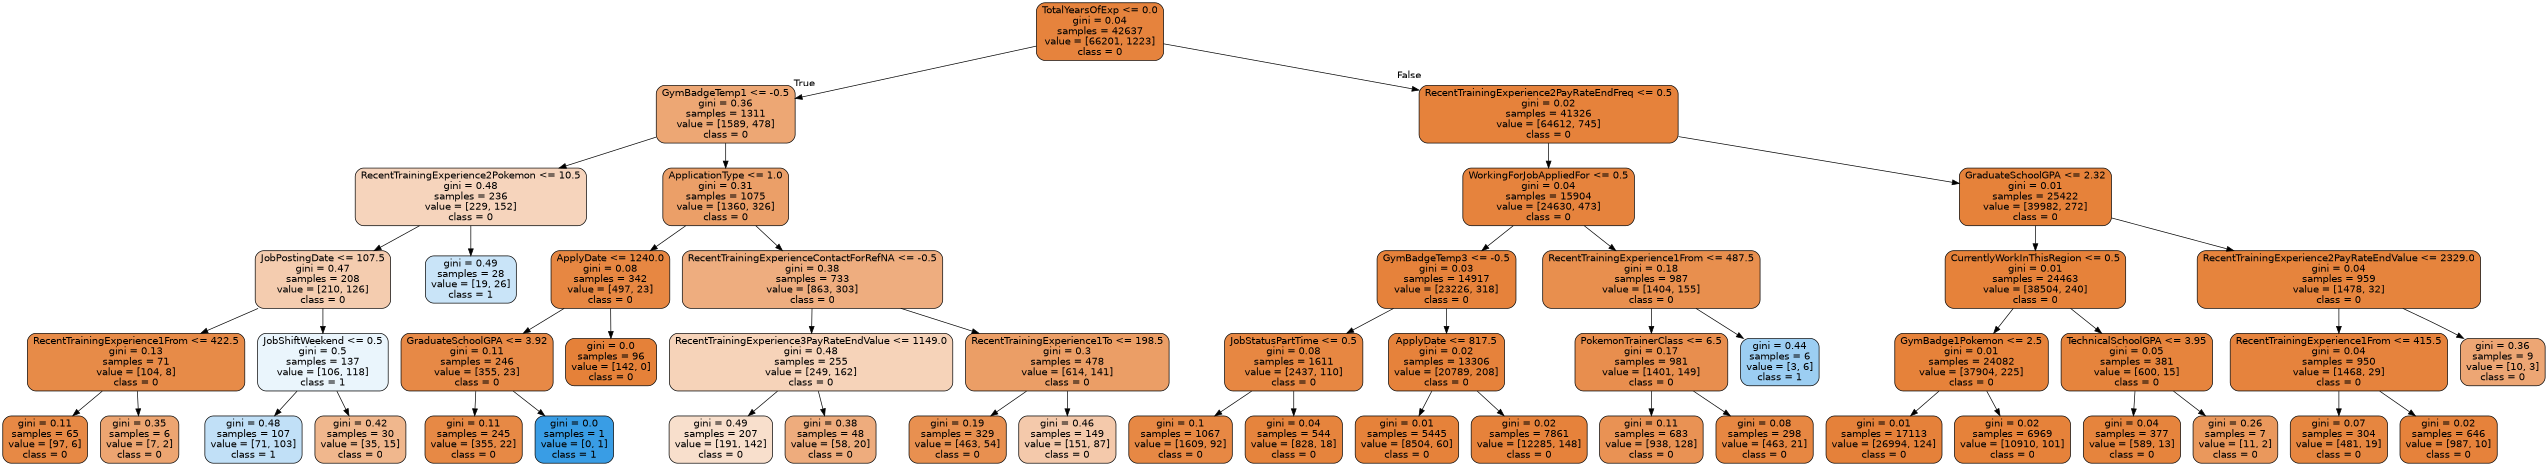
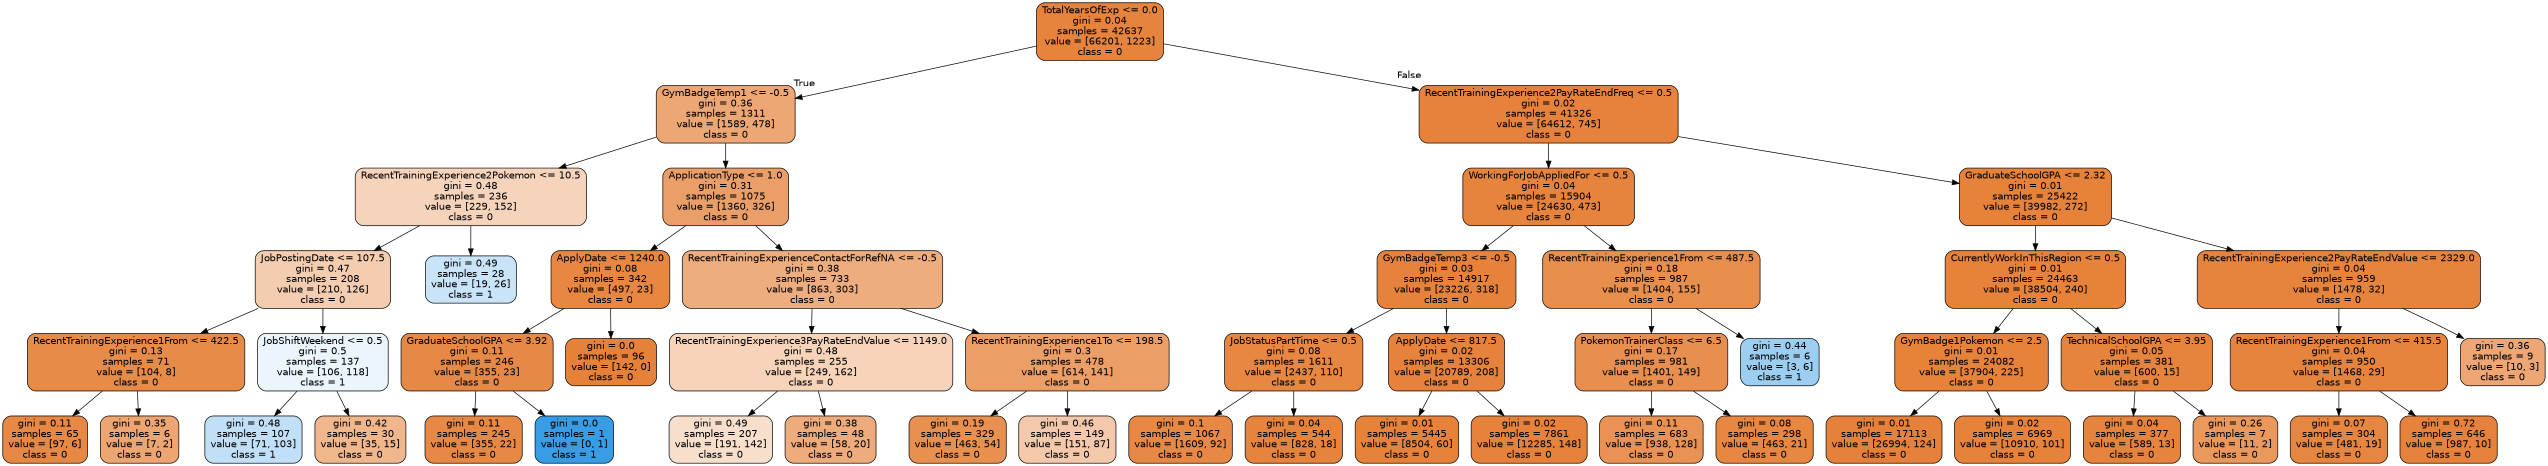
node "gini = 0.02 samples = 646 value = [987, 10] class = 0": label "gini = 0.02 samples = 646 value = [987, 10] class = 0" -> "gini = 0.72 samples = 646 value = [987, 10] class = 0"
